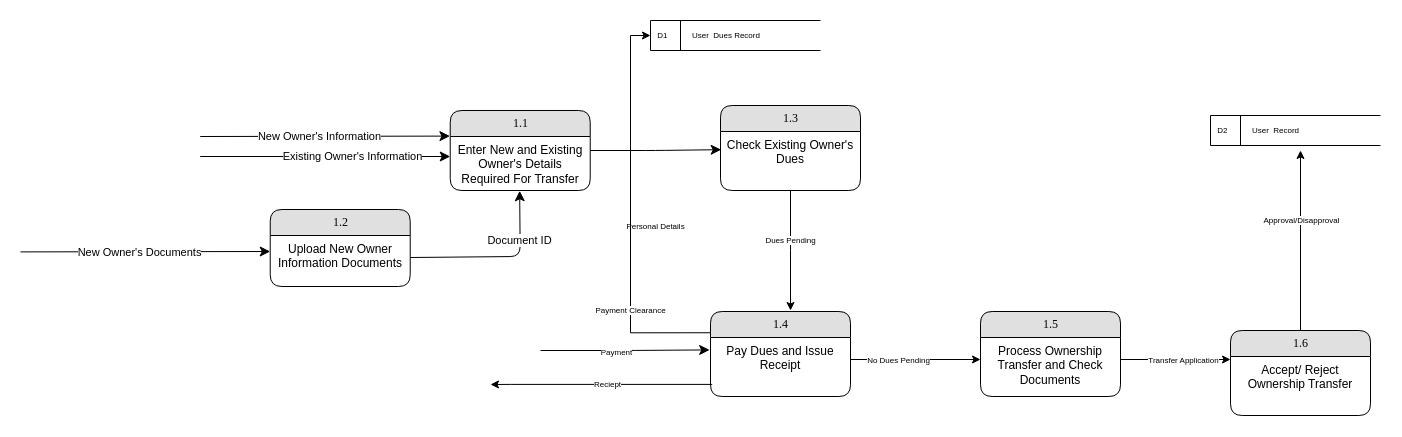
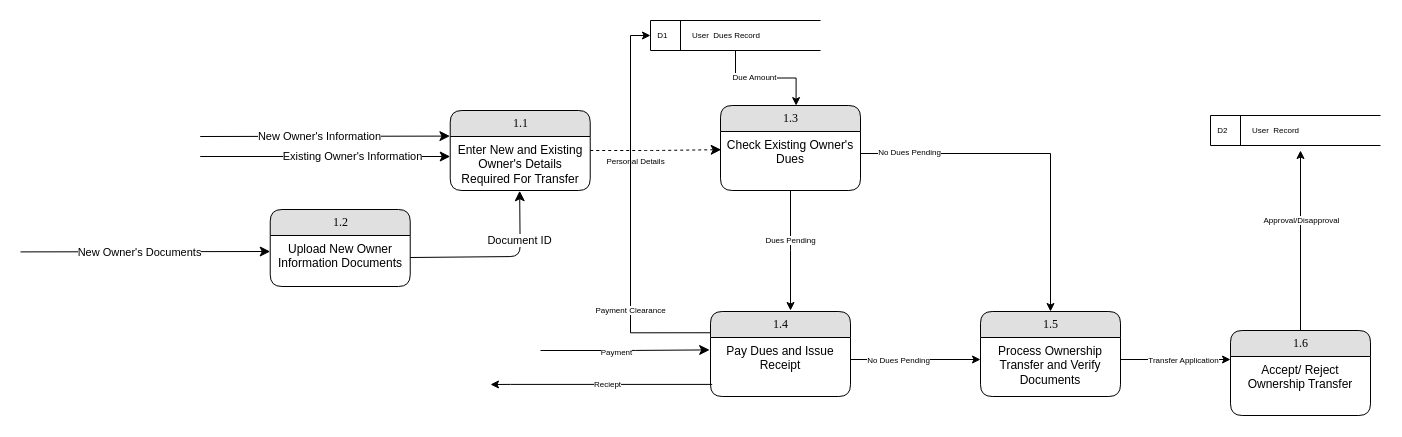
edge "D1 User Dues Record" -> "1.3": added, label "Due Amount"
edge "1.1" -> "Check Existing Owner's Dues": style solid -> dashed
edge "Check Existing Owner's Dues" -> "1.5": added, label "No Dues Pending"
node "Personal Details": moved (656, 226) -> (636, 161)
node "Process Ownership Transfer and Check Documents": label "Process Ownership Transfer and Check Documents" -> "Process Ownership Transfer and Verify Documents"
